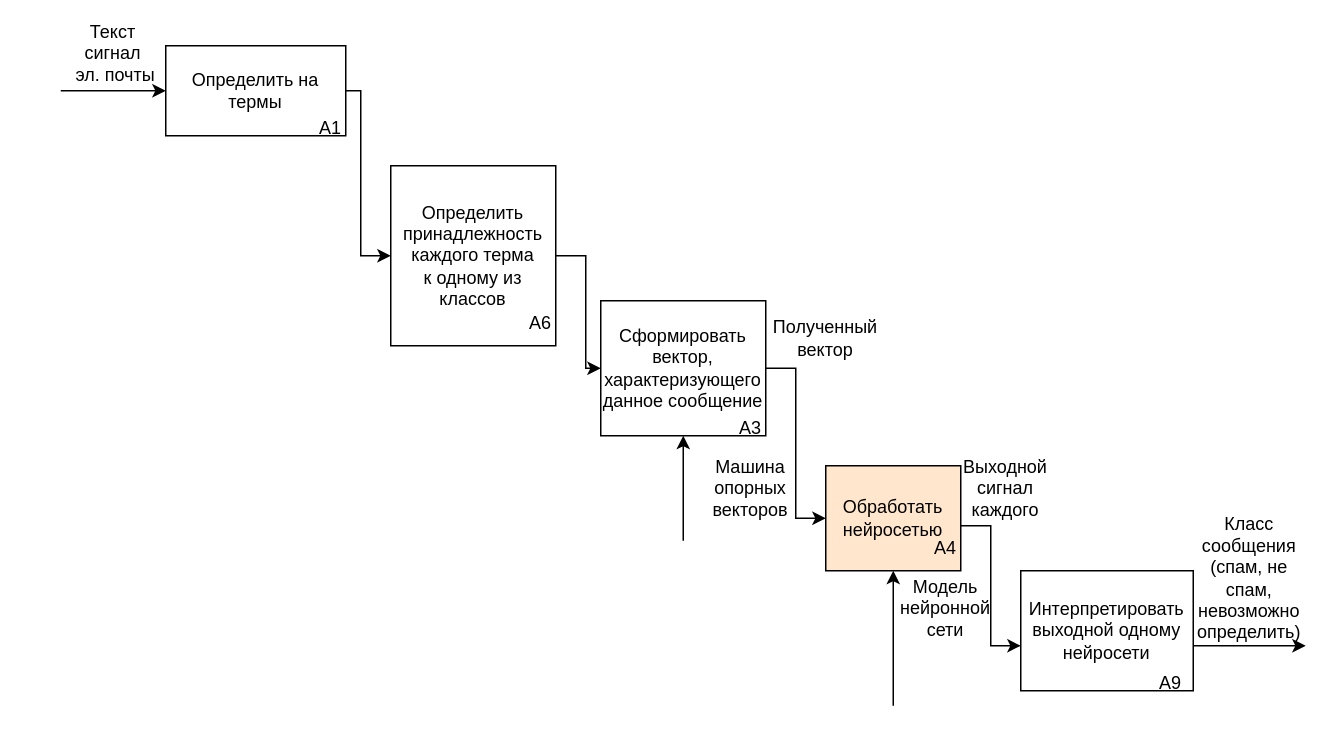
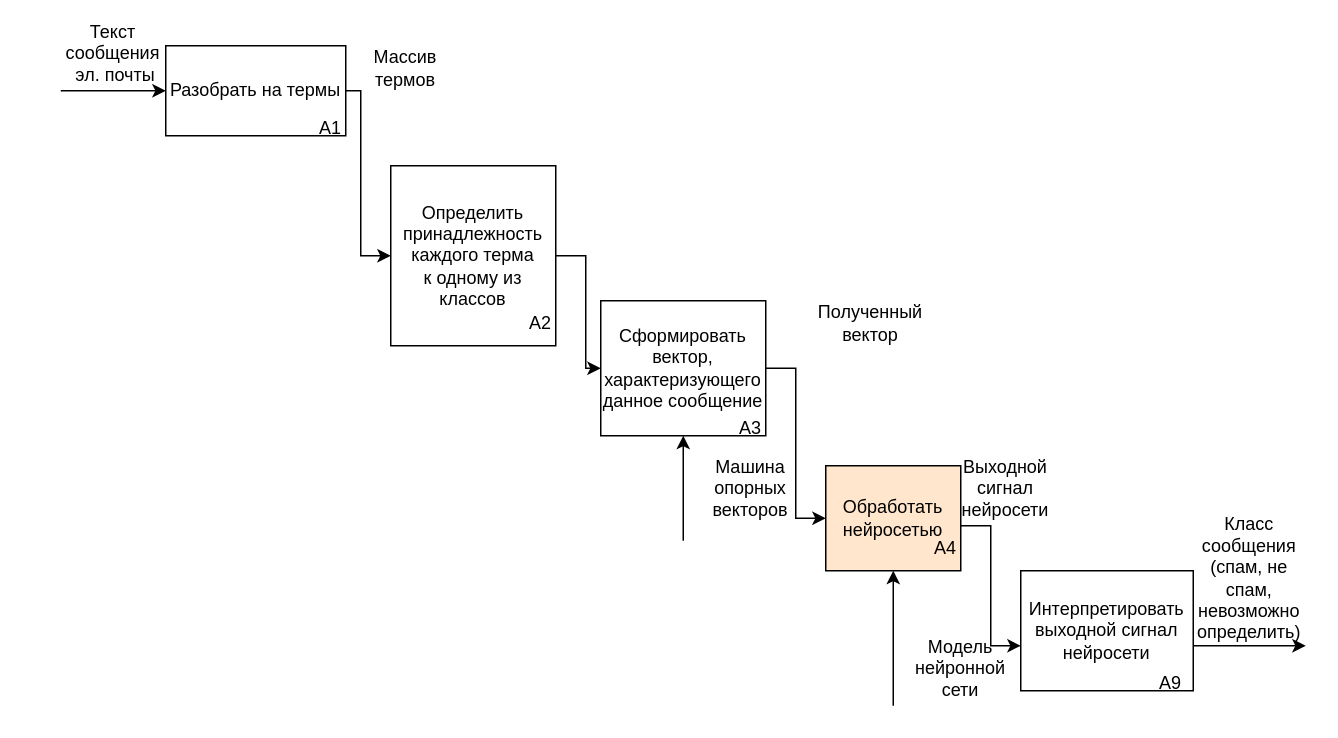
node "Текст сигнал эл. почты": label "Текст сигнал эл. почты" -> "Текст сообщения эл. почты"
node "Массив термов": added
node "Определить на термы": label "Определить на термы" -> "Разобрать на термы"
node "А6": label "А6" -> "А2"
node "Полученный вектор": moved (826, 338) -> (871, 323)
node "Выходной сигнал каждого": label "Выходной сигнал каждого" -> "Выходной сигнал нейросети"
node "Модель нейронной сети": moved (946, 608) -> (961, 668)
node "Интерпретировать выходной одному нейросети": label "Интерпретировать выходной одному нейросети" -> "Интерпретировать выходной сигнал нейросети"
